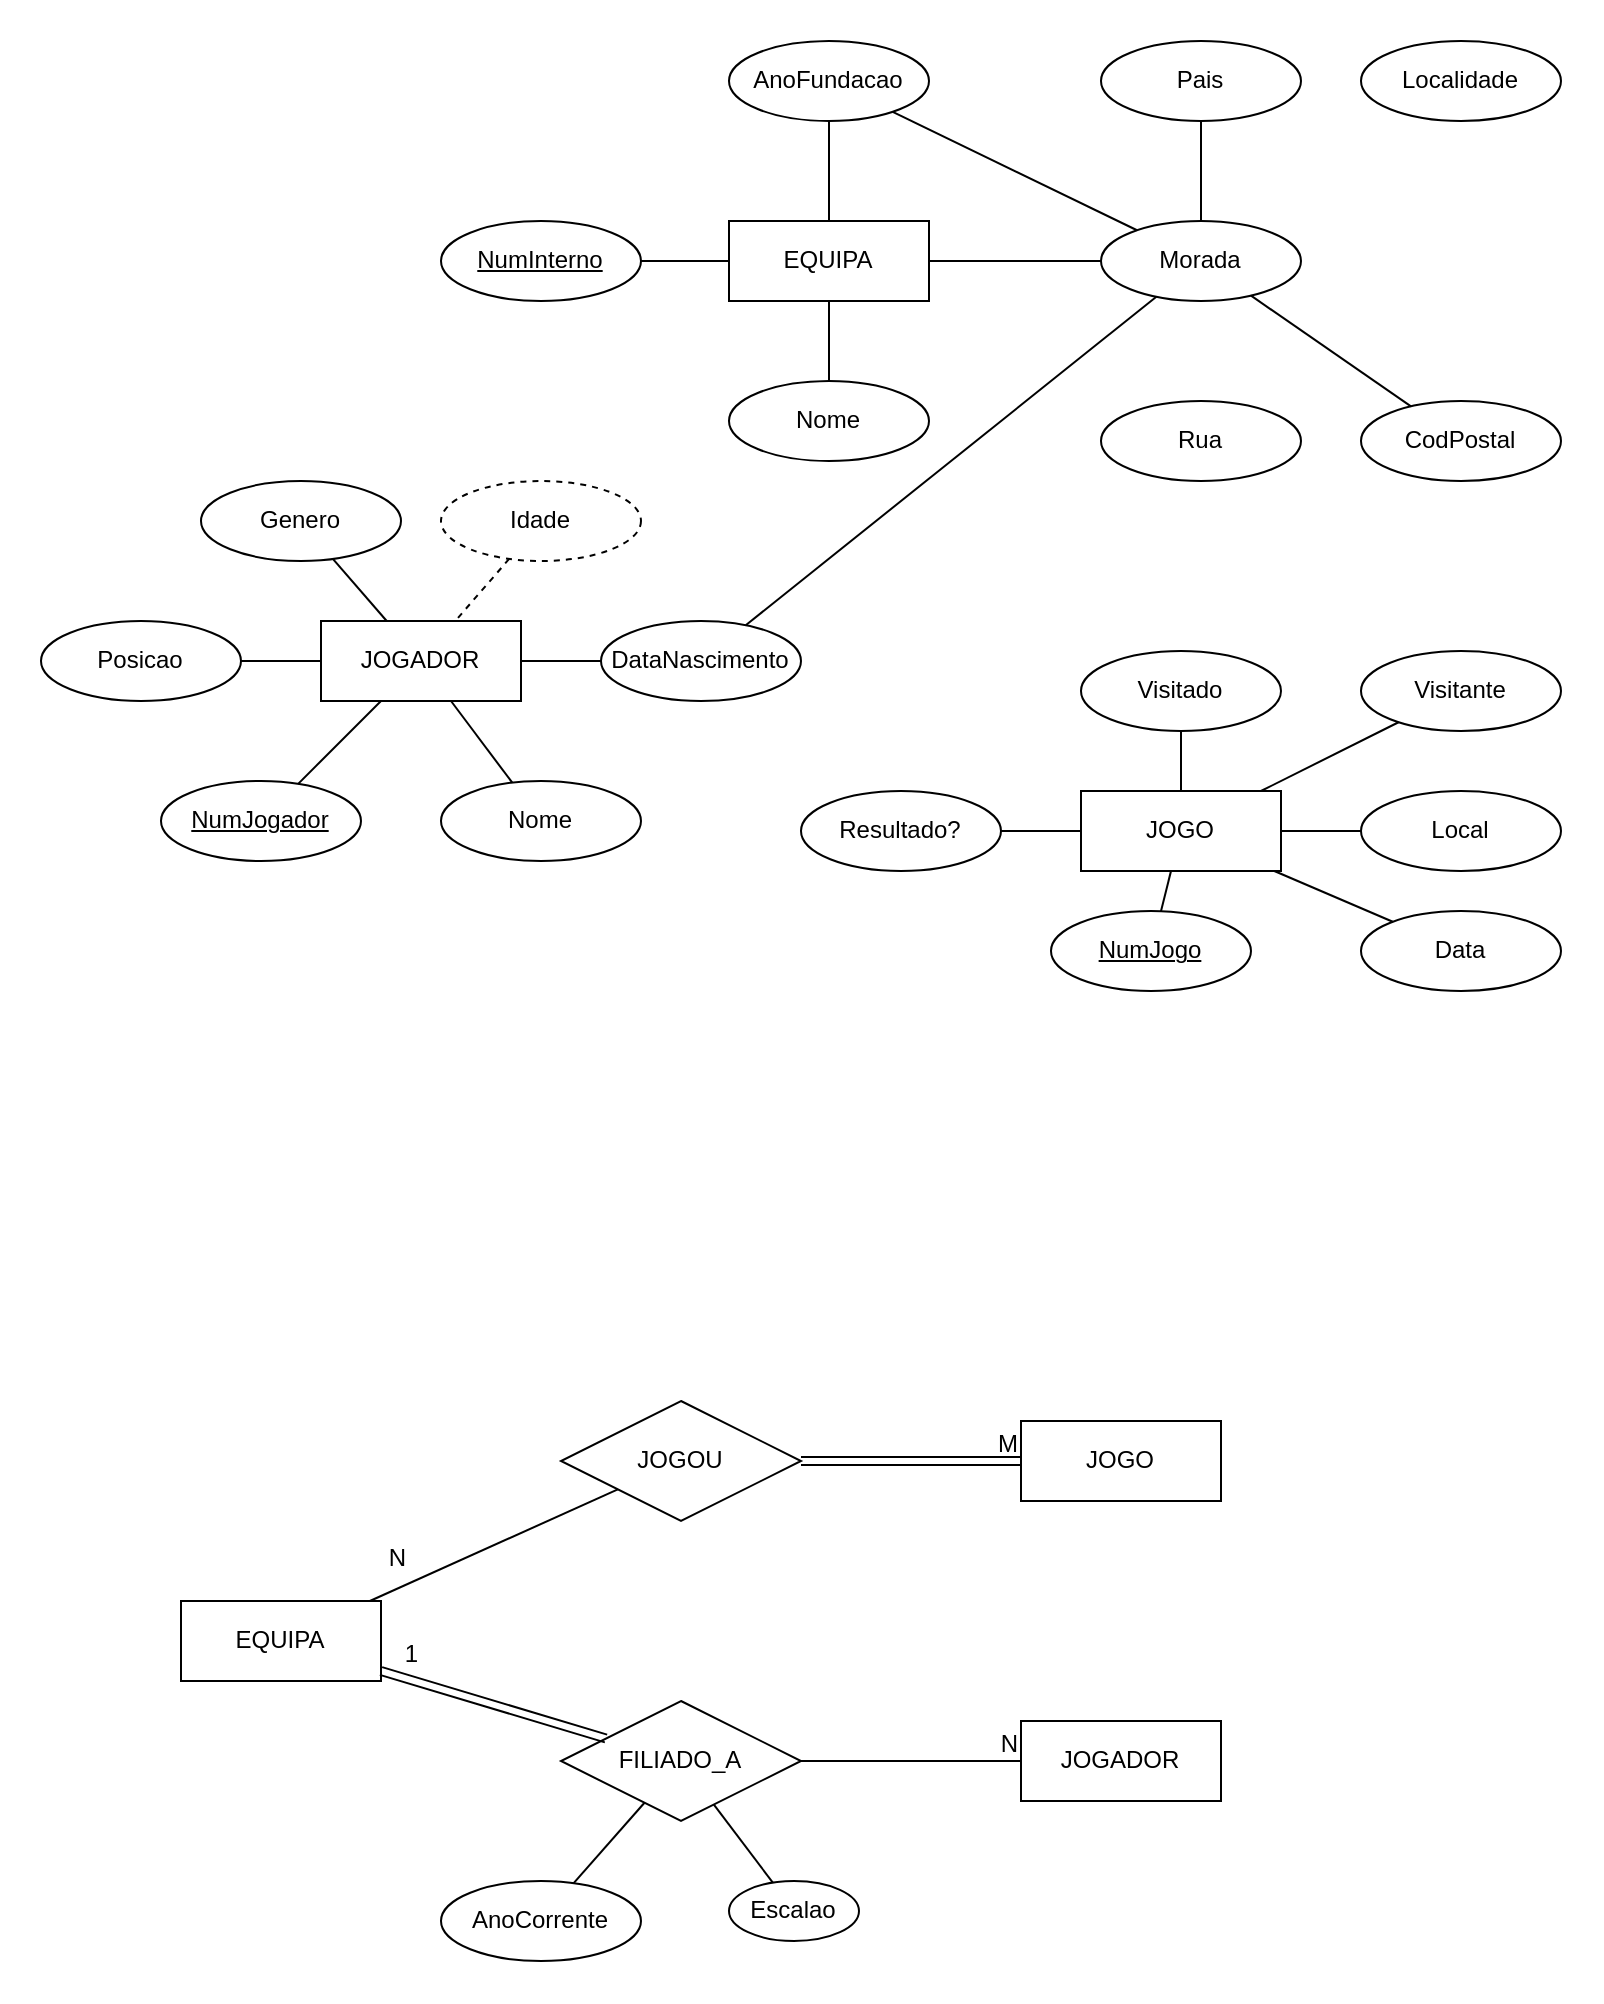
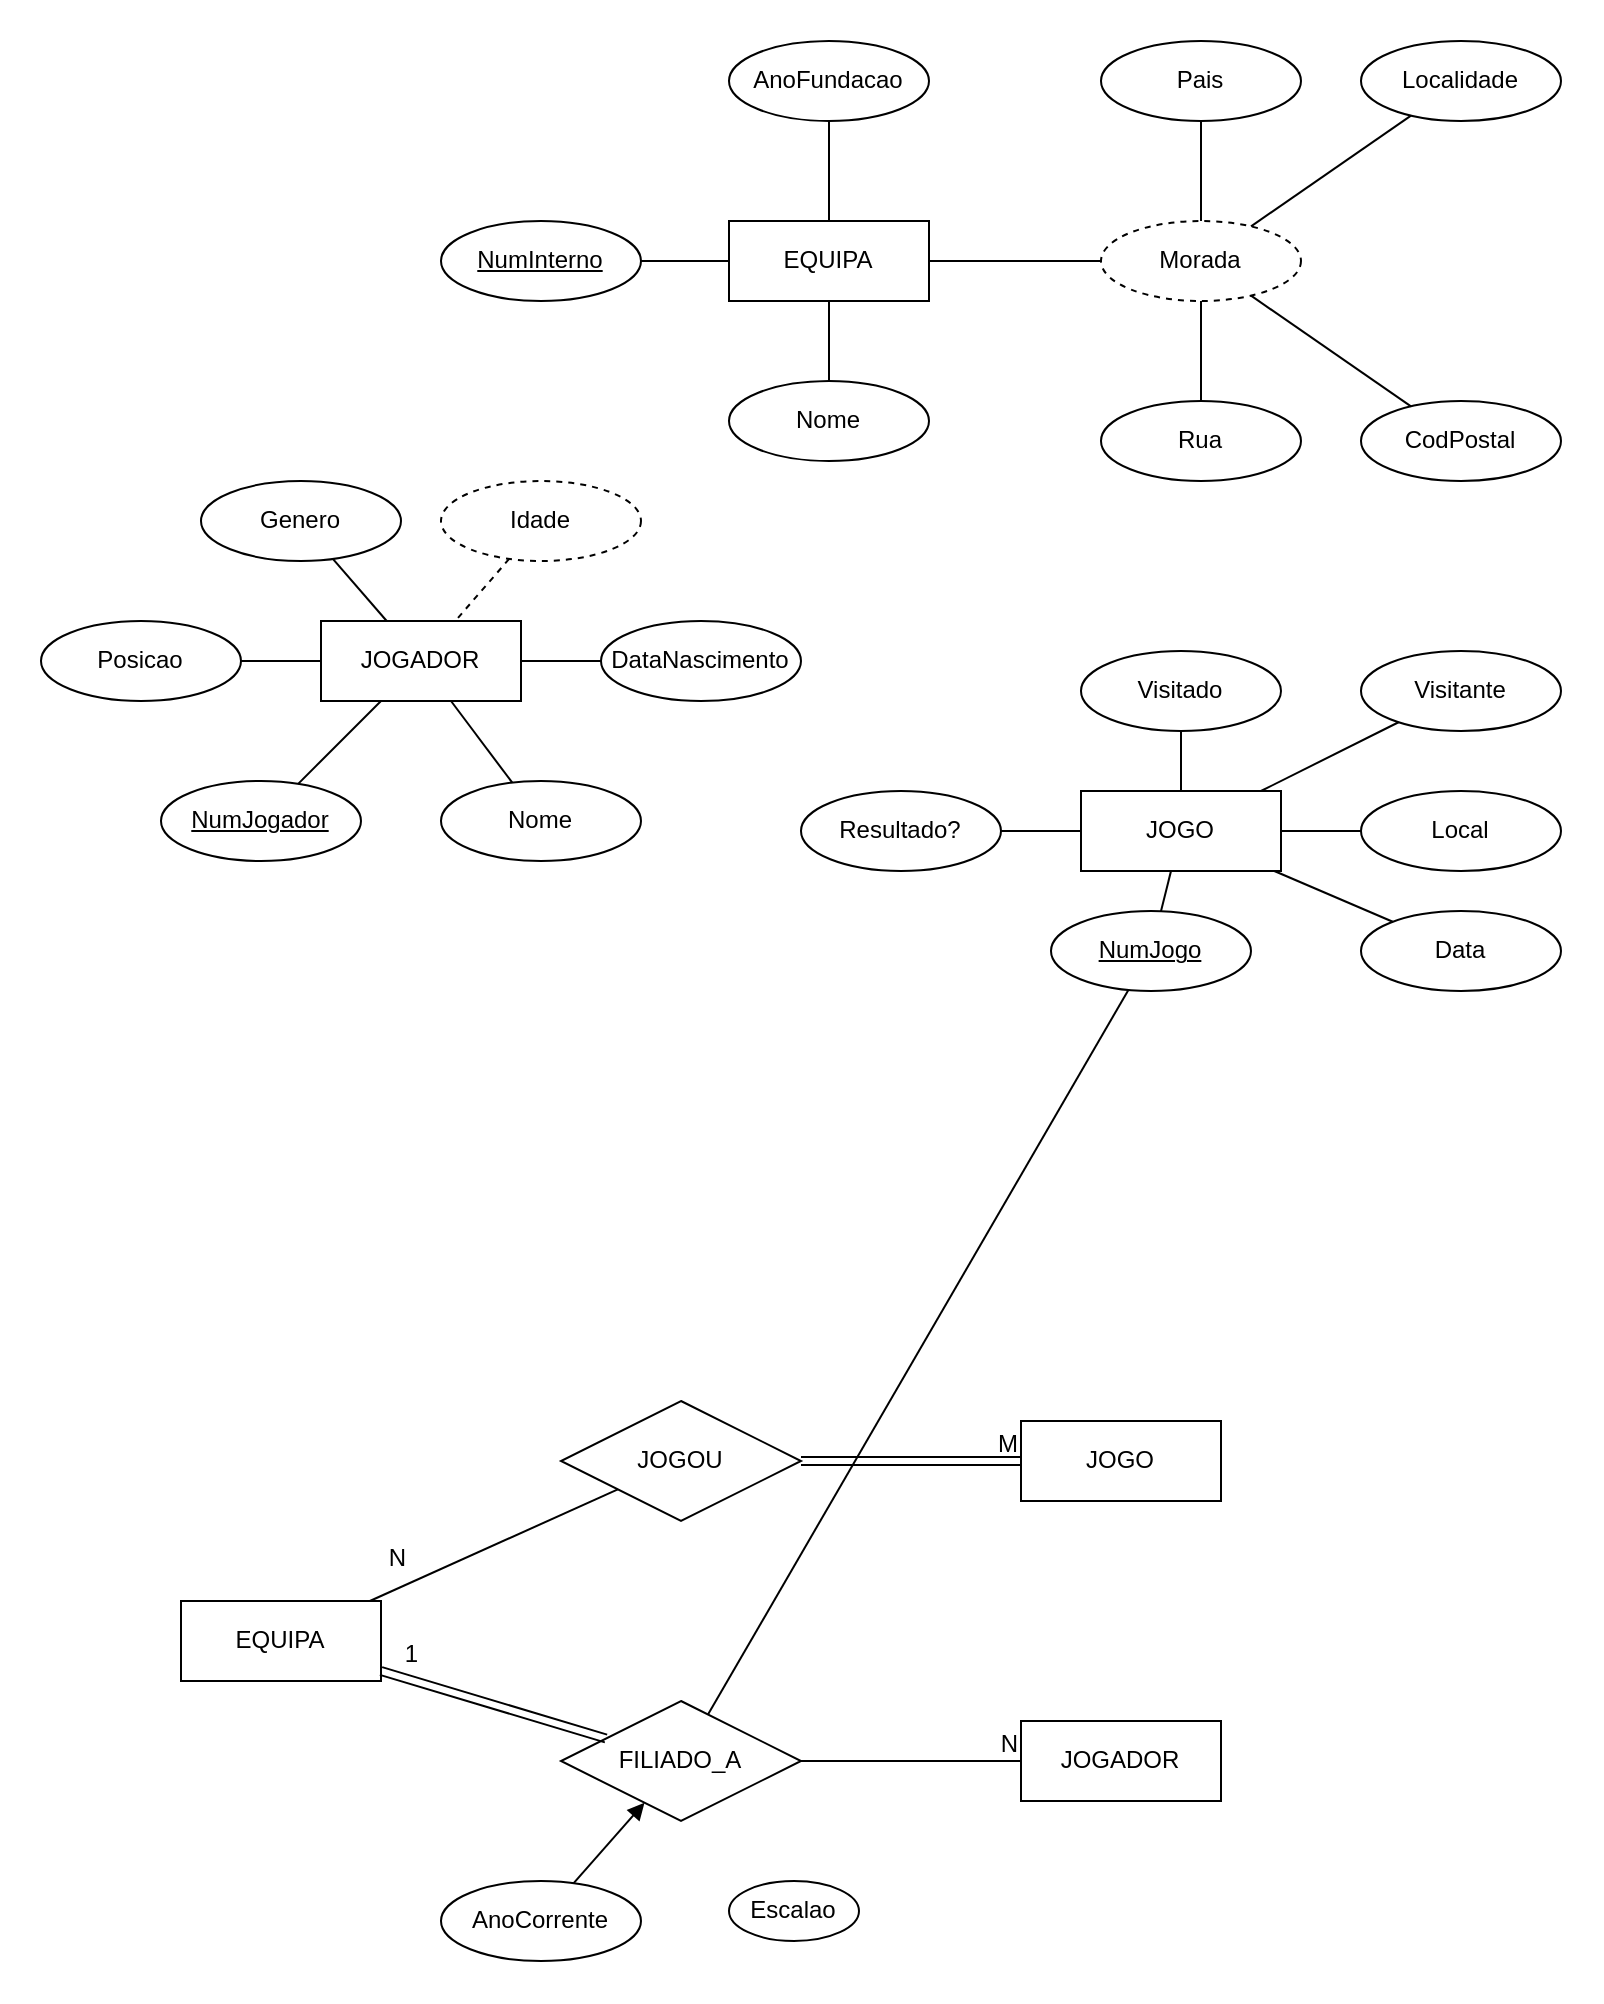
edge "AnoFundacao" -- "Morada": now "Rua" -- "Morada"
node "Morada": style solid -> dashed
edge "Morada" -- "DataNascimento": now "Morada" -- "Localidade"
edge "FILIADO_A" -- "AnoCorrente": arrowhead none -> block
edge "FILIADO_A" -- "Escalao": now "FILIADO_A" -- "NumJogo"
